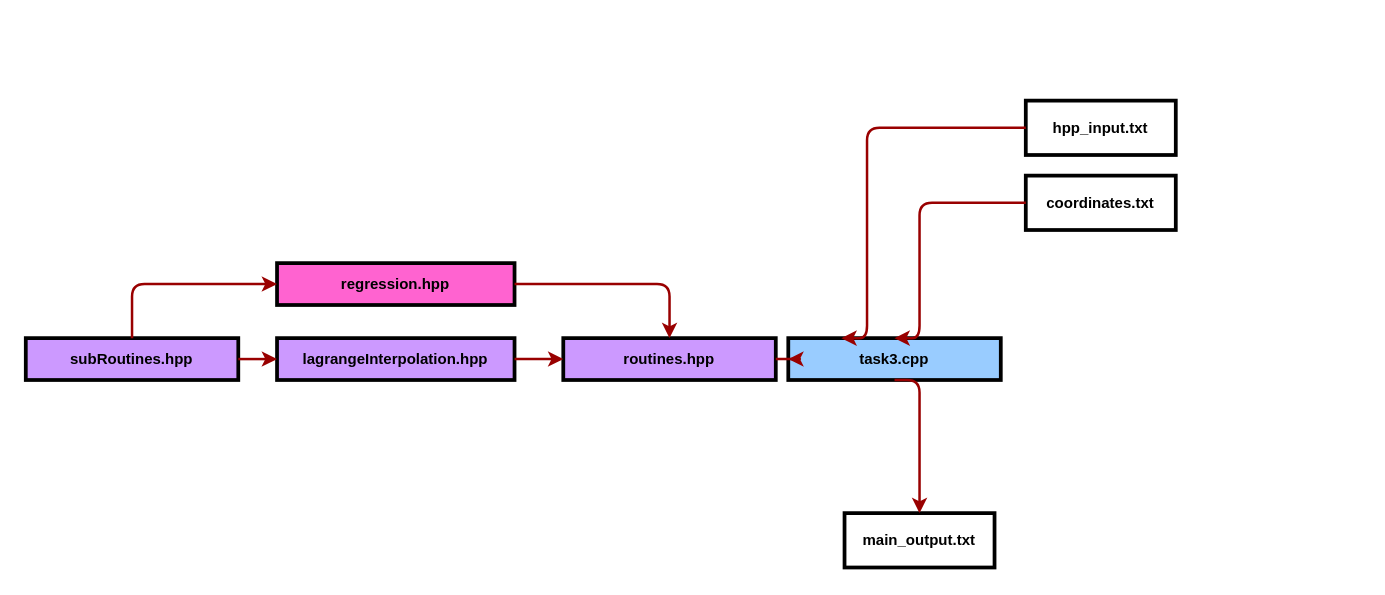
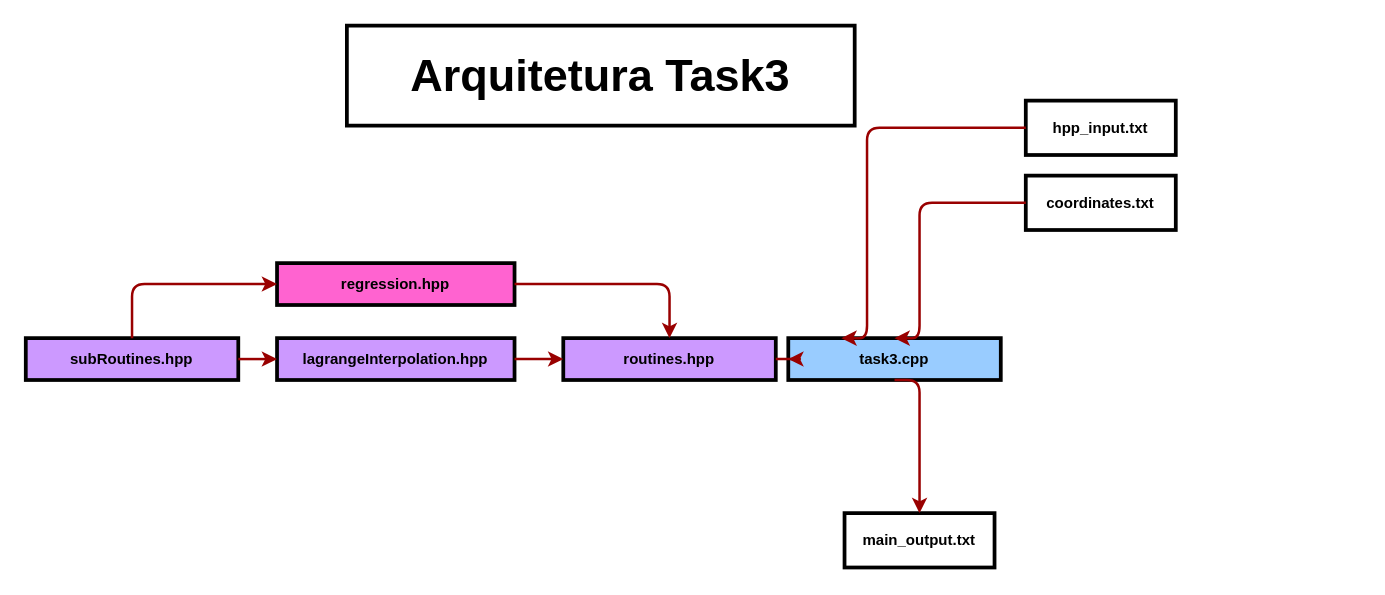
node "Arquitetura Task3": added
